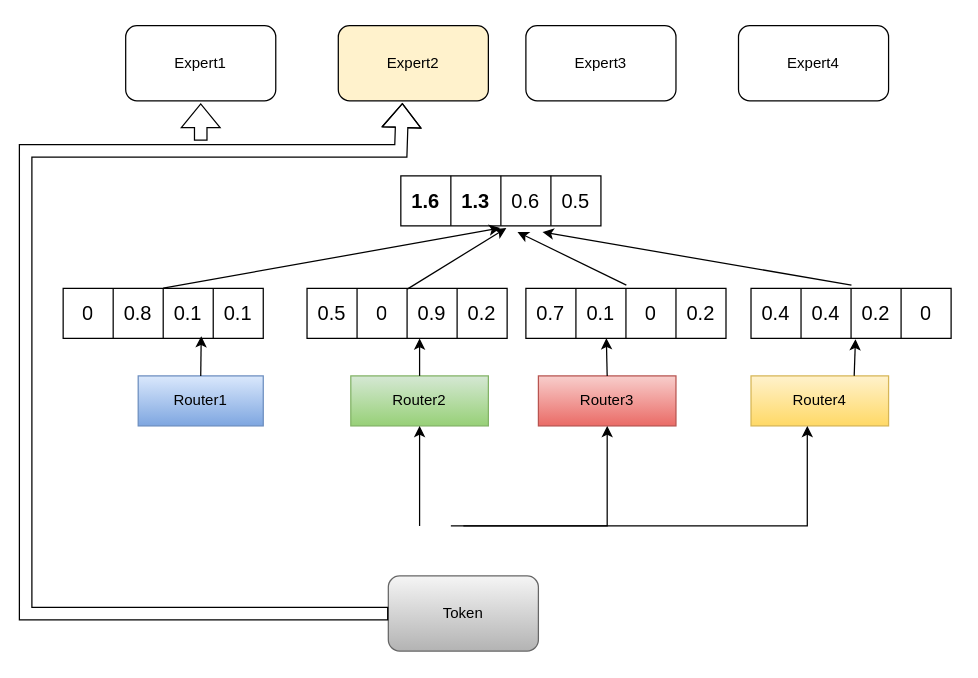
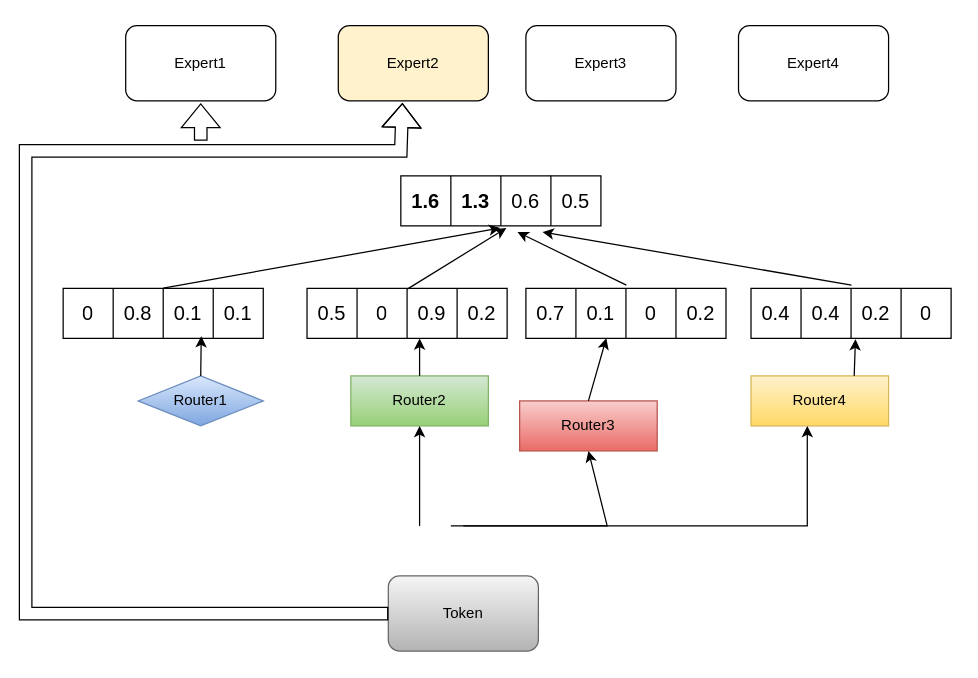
node "Router1": shape rectangle -> diamond
node "Router3": moved (607, 401) -> (588, 426)
